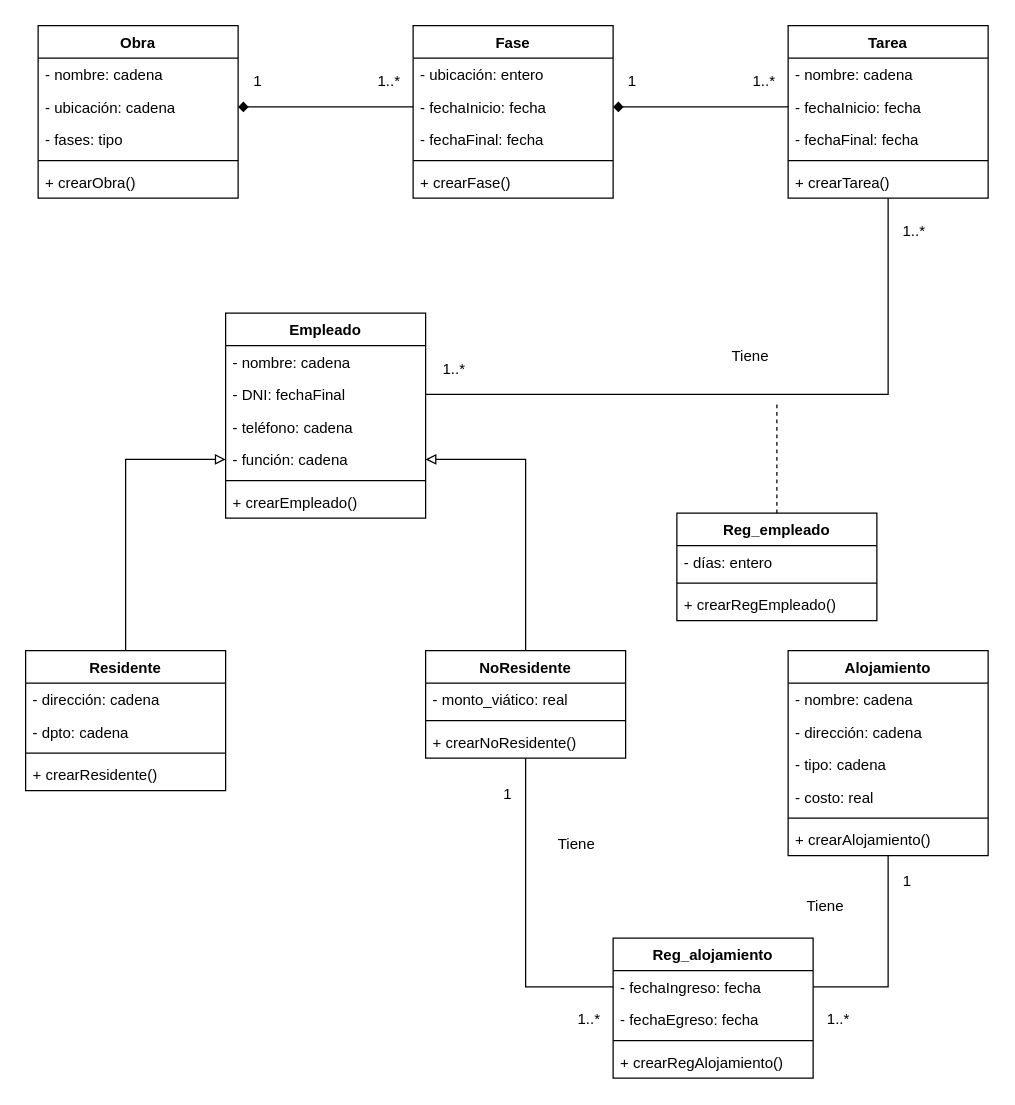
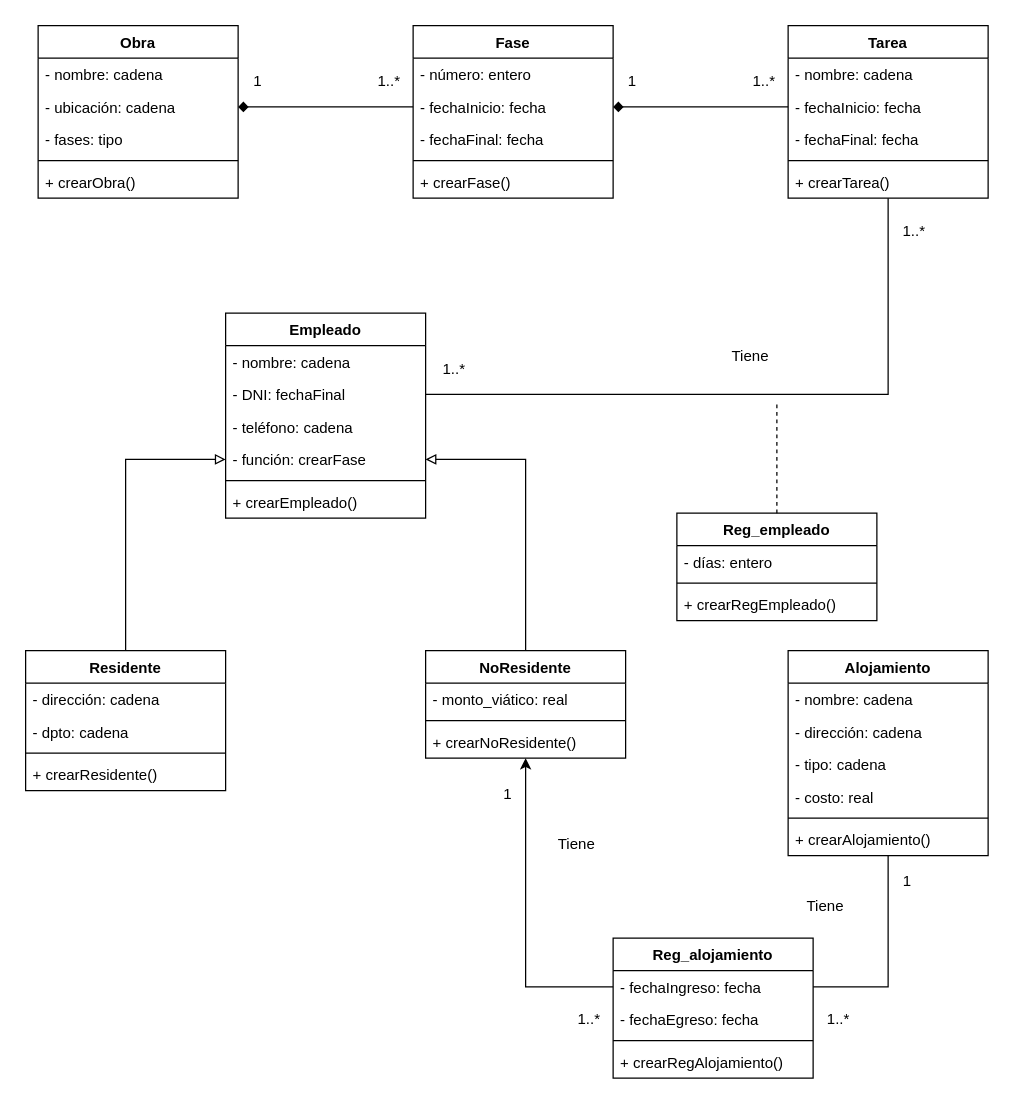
node "- ubicación: entero": label "- ubicación: entero" -> "- número: entero"
node "- función: cadena": label "- función: cadena" -> "- función: crearFase"
edge "NoResidente" -- "- fechaIngreso: fecha": arrowhead none -> classic
